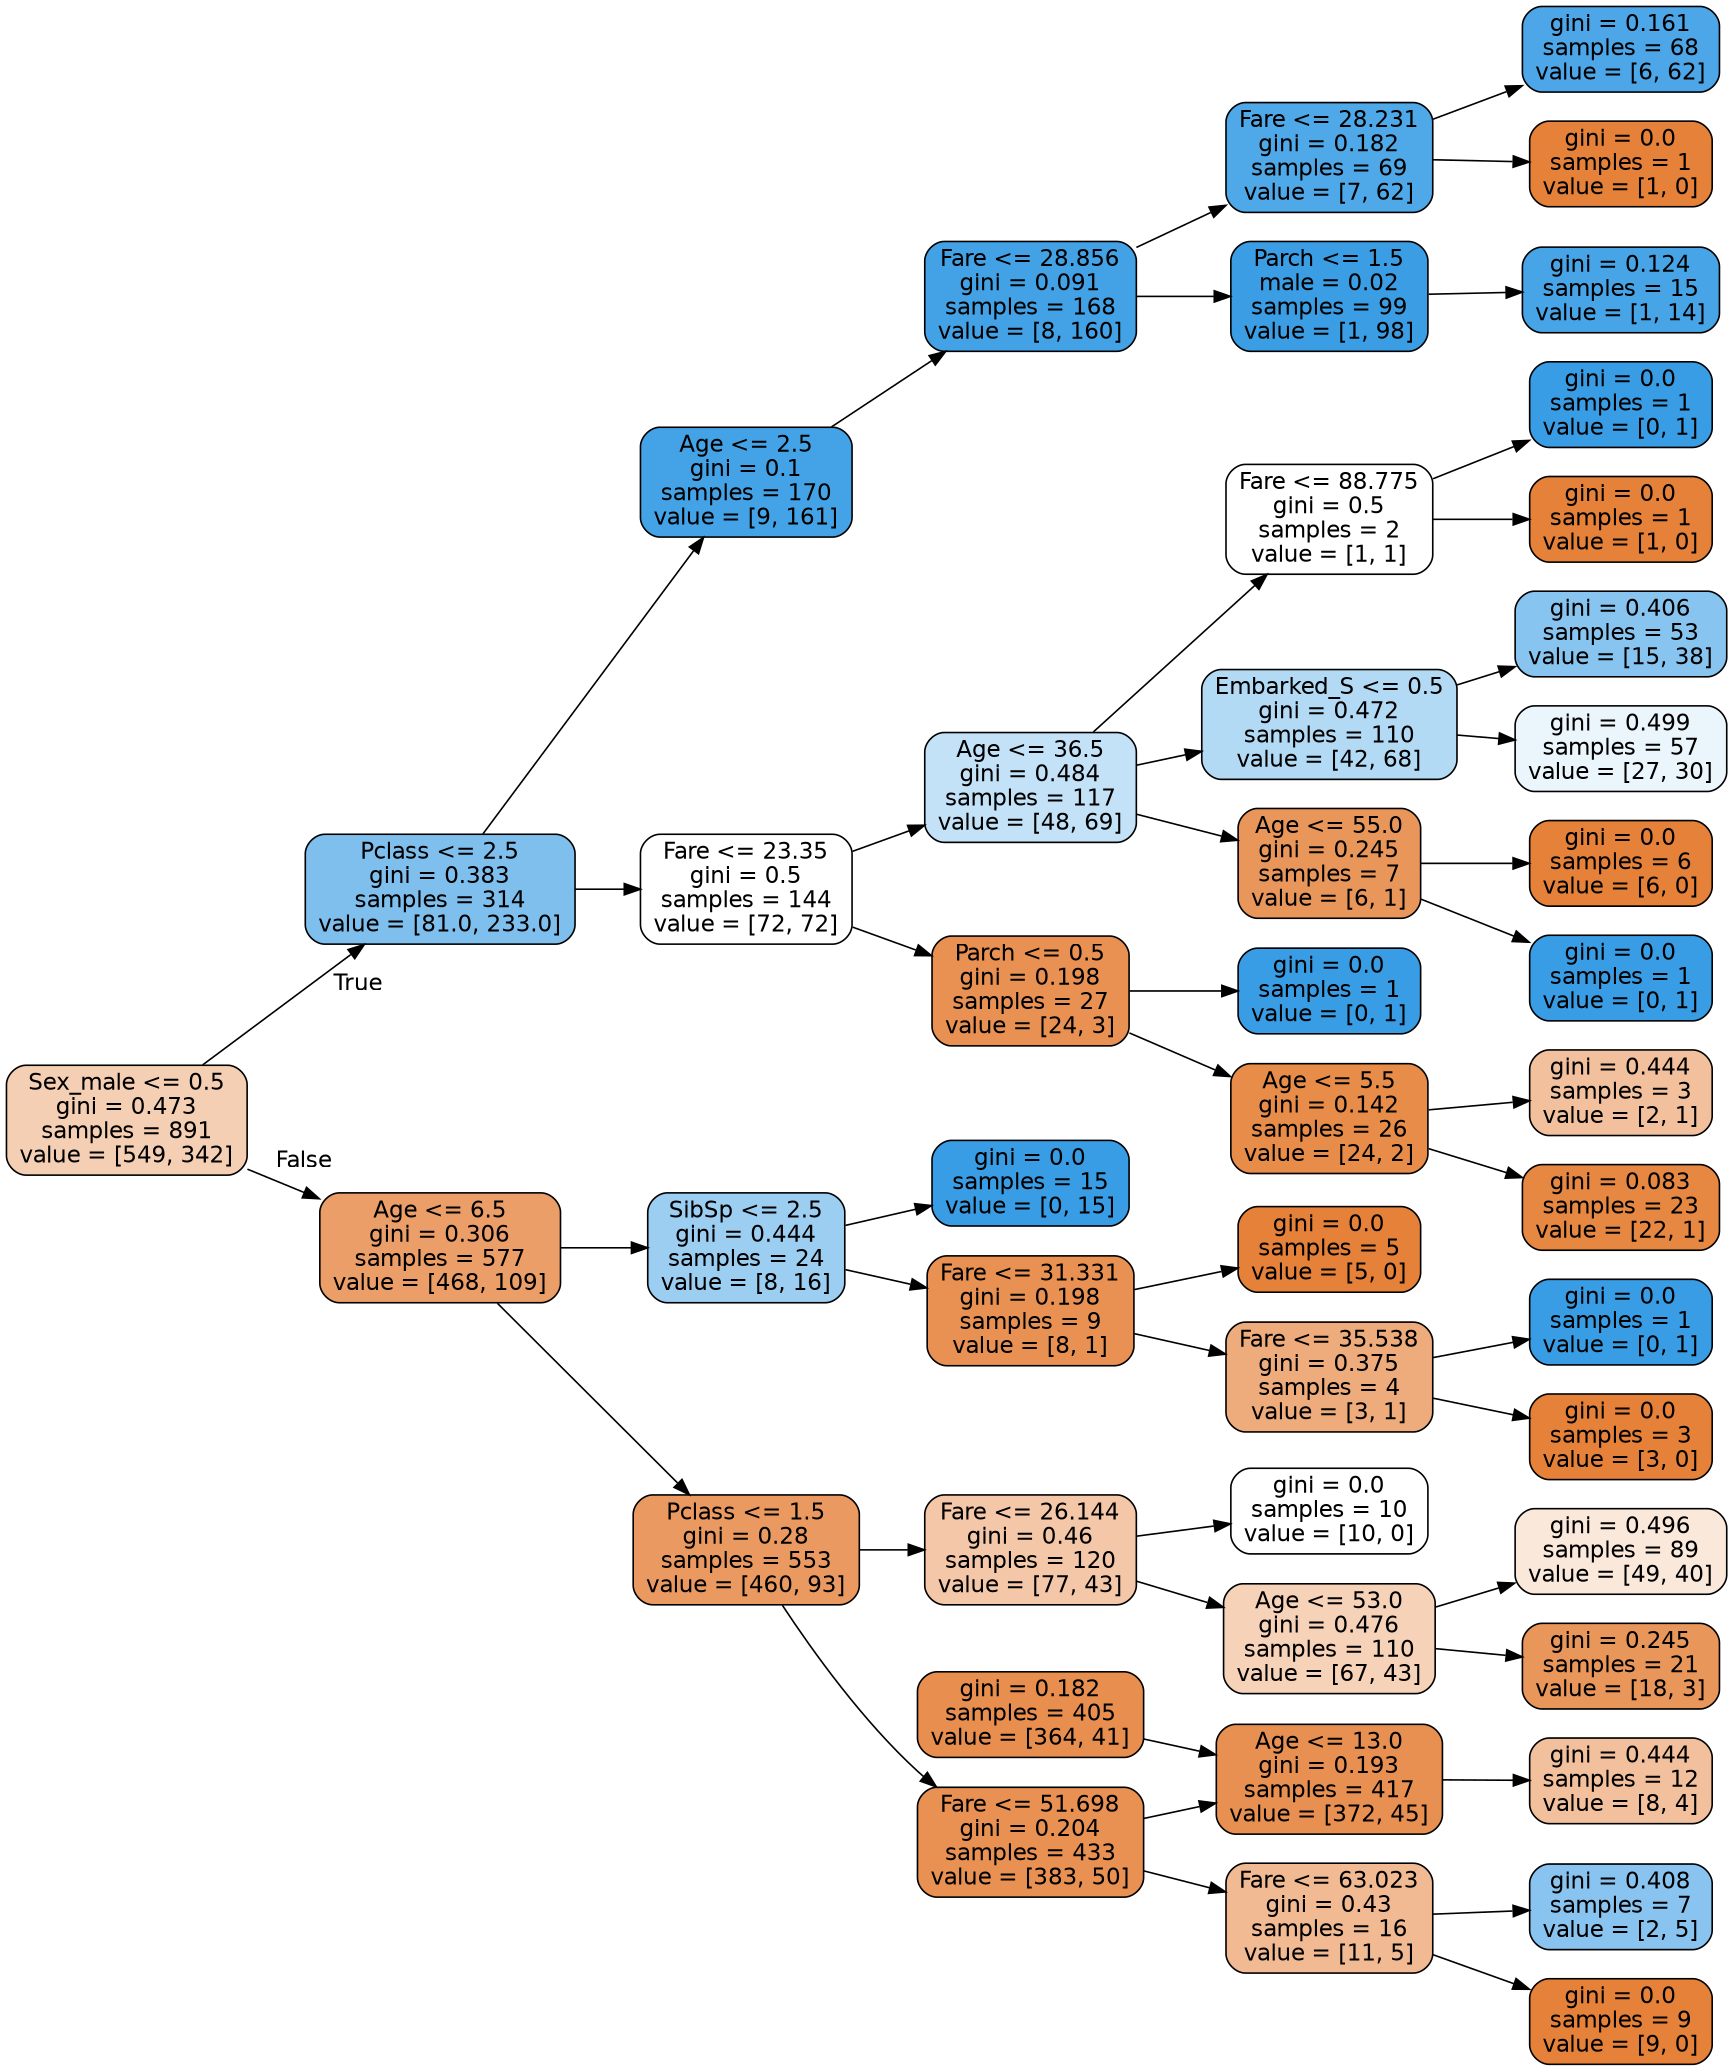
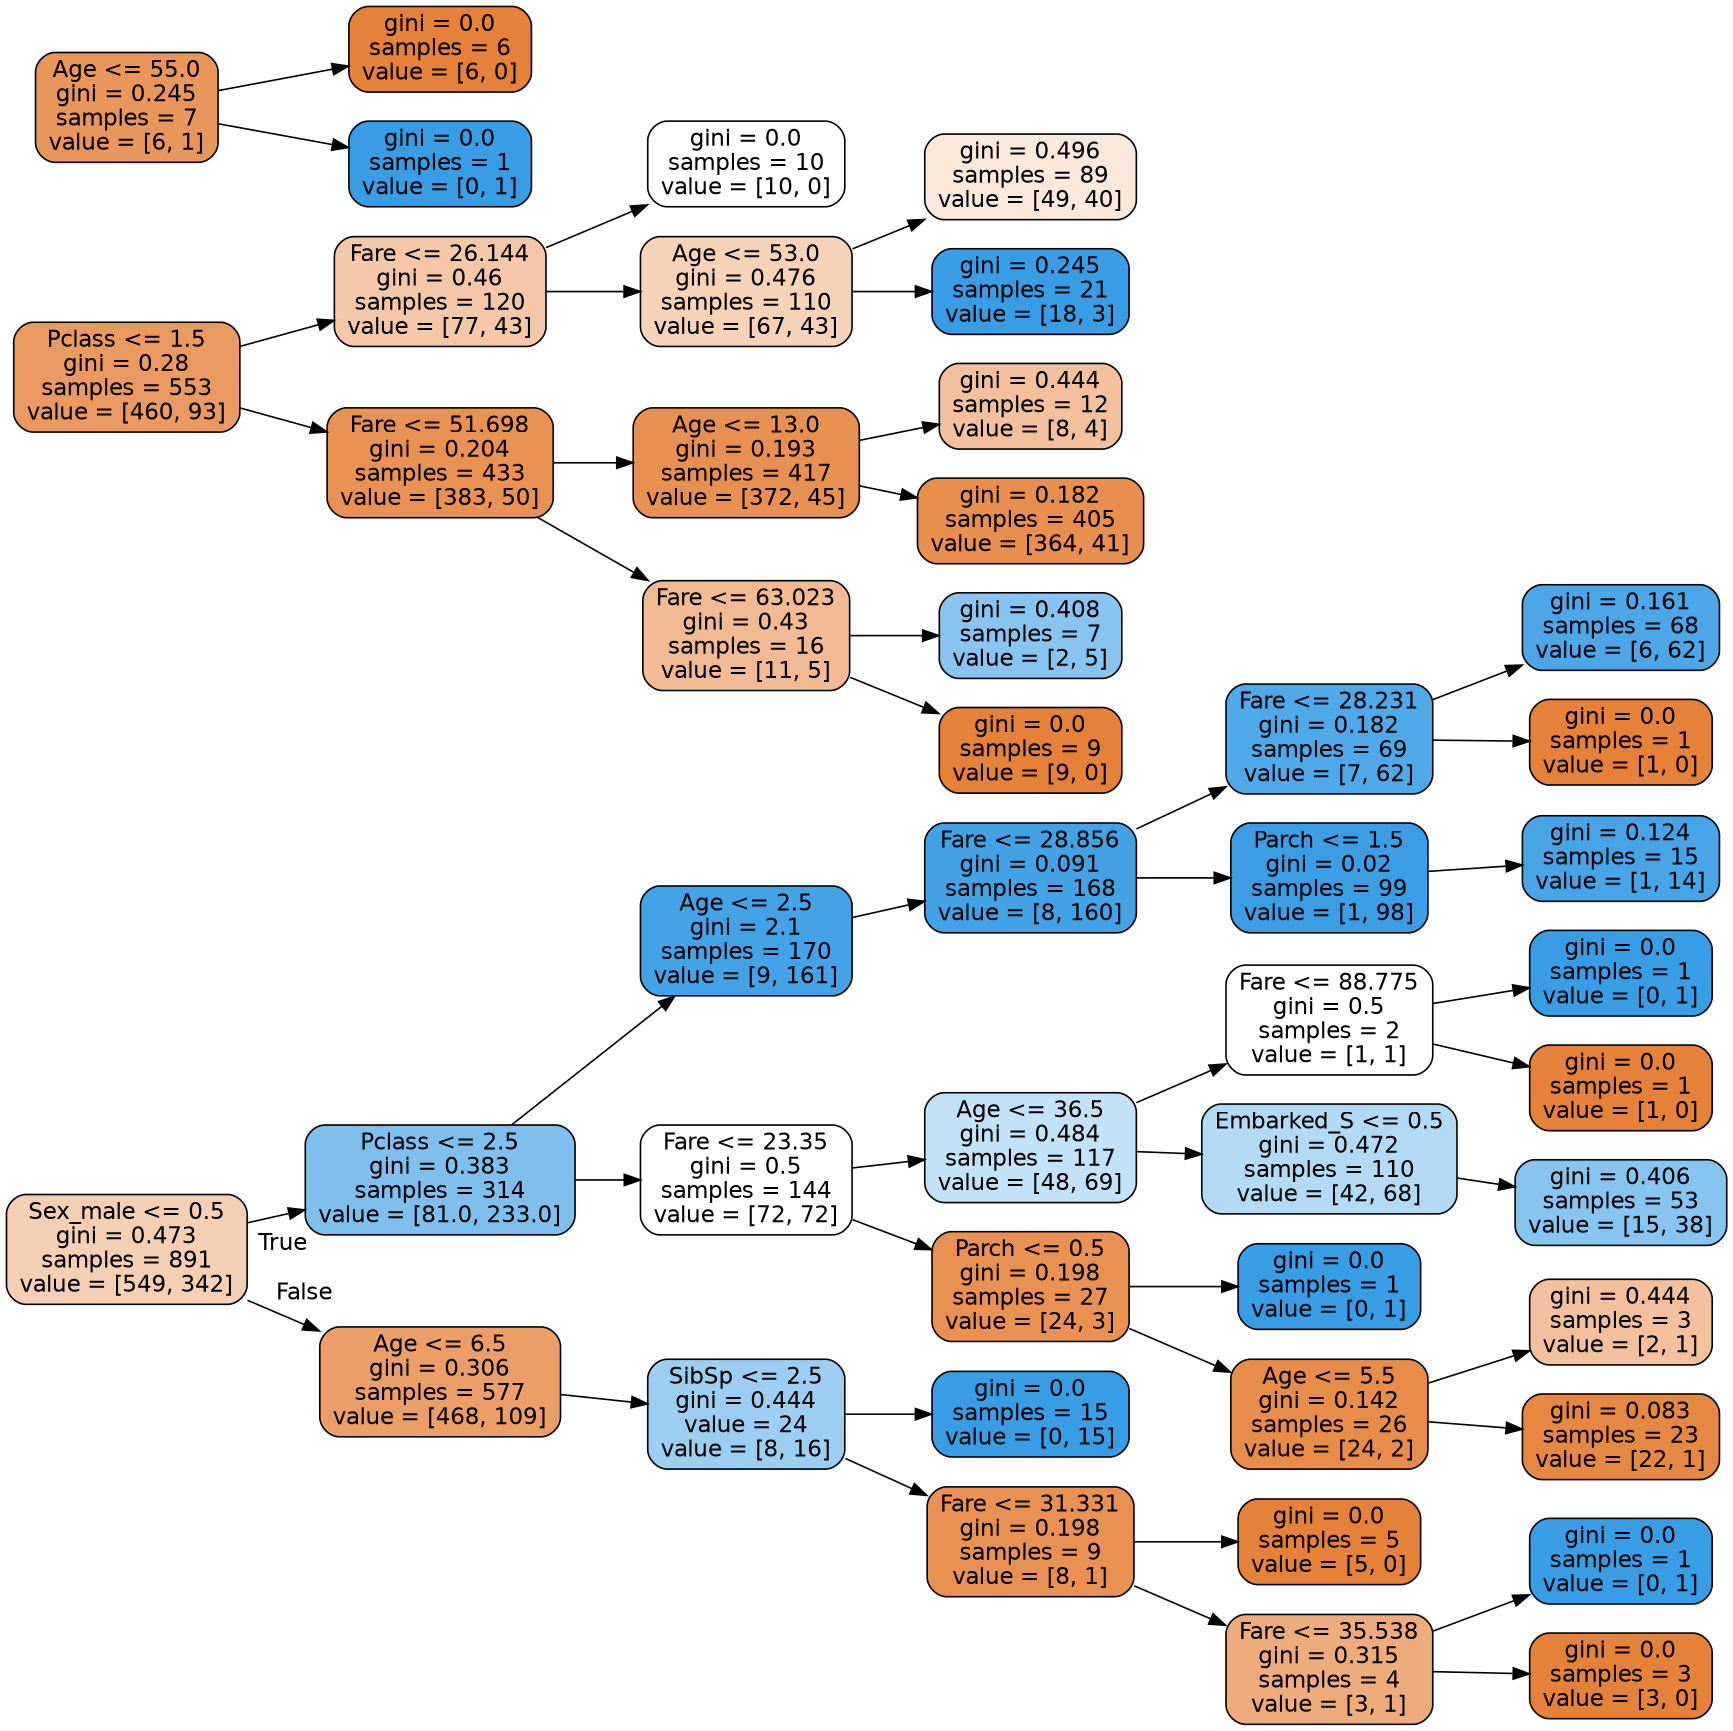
node "Parch <= 1.5 male = 0.02 samples = 99 value = [1, 98]": label "Parch <= 1.5 male = 0.02 samples = 99 value = [1, 98]" -> "Parch <= 1.5 gini = 0.02 samples = 99 value = [1, 98]"
node "Age <= 2.5 gini = 0.1 samples = 170 value = [9, 161]": label "Age <= 2.5 gini = 0.1 samples = 170 value = [9, 161]" -> "Age <= 2.5 gini = 2.1 samples = 170 value = [9, 161]"
node "gini = 0.499 samples = 57 value = [27, 30]": removed
edge "Age <= 36.5 gini = 0.484 samples = 117 value = [48, 69]" -> "Age <= 55.0 gini = 0.245 samples = 7 value = [6, 1]": removed
node "SibSp <= 2.5 gini = 0.444 samples = 24 value = [8, 16]": label "SibSp <= 2.5 gini = 0.444 samples = 24 value = [8, 16]" -> "SibSp <= 2.5 gini = 0.444 value = 24 value = [8, 16]"
node "Fare <= 35.538 gini = 0.375 samples = 4 value = [3, 1]": label "Fare <= 35.538 gini = 0.375 samples = 4 value = [3, 1]" -> "Fare <= 35.538 gini = 0.315 samples = 4 value = [3, 1]"
edge "Age <= 6.5 gini = 0.306 samples = 577 value = [468, 109]" -> "Pclass <= 1.5 gini = 0.28 samples = 553 value = [460, 93]": removed
node "gini = 0.245 samples = 21 value = [18, 3]": fillcolor #e9965a -> #399de5
edge "gini = 0.182 samples = 405 value = [364, 41]" -> "Age <= 13.0 gini = 0.193 samples = 417 value = [372, 45]": reversed
